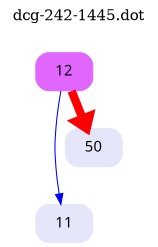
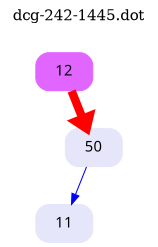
edge "12" -> "11": now "50" -> "11"
